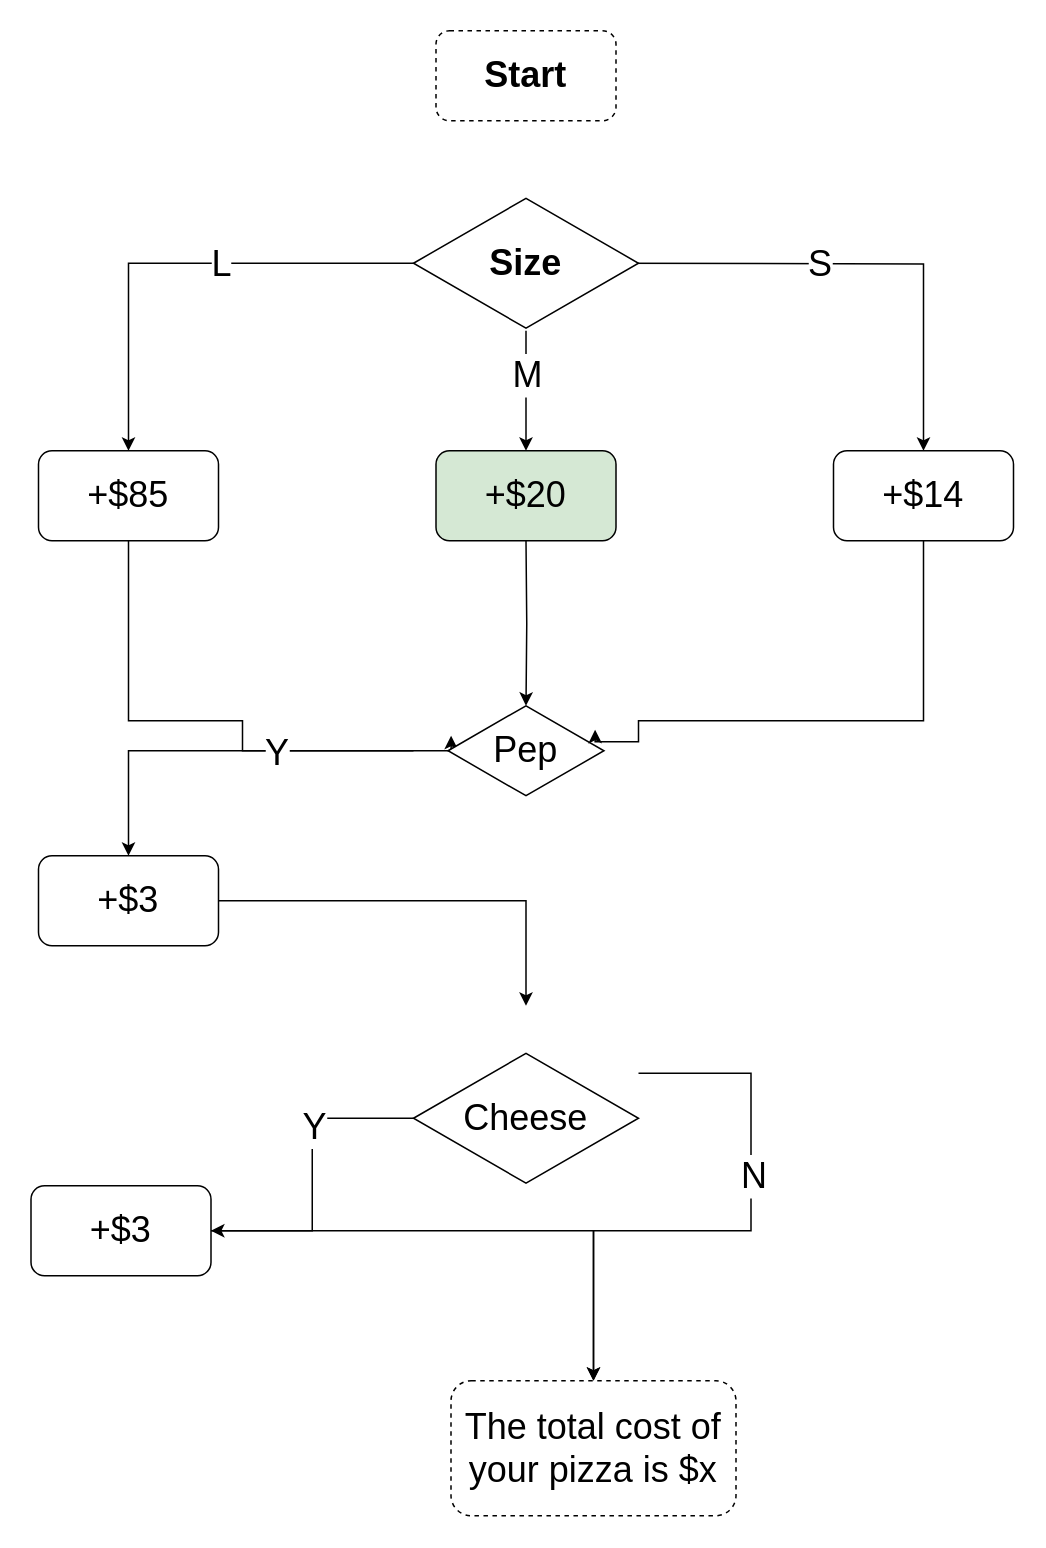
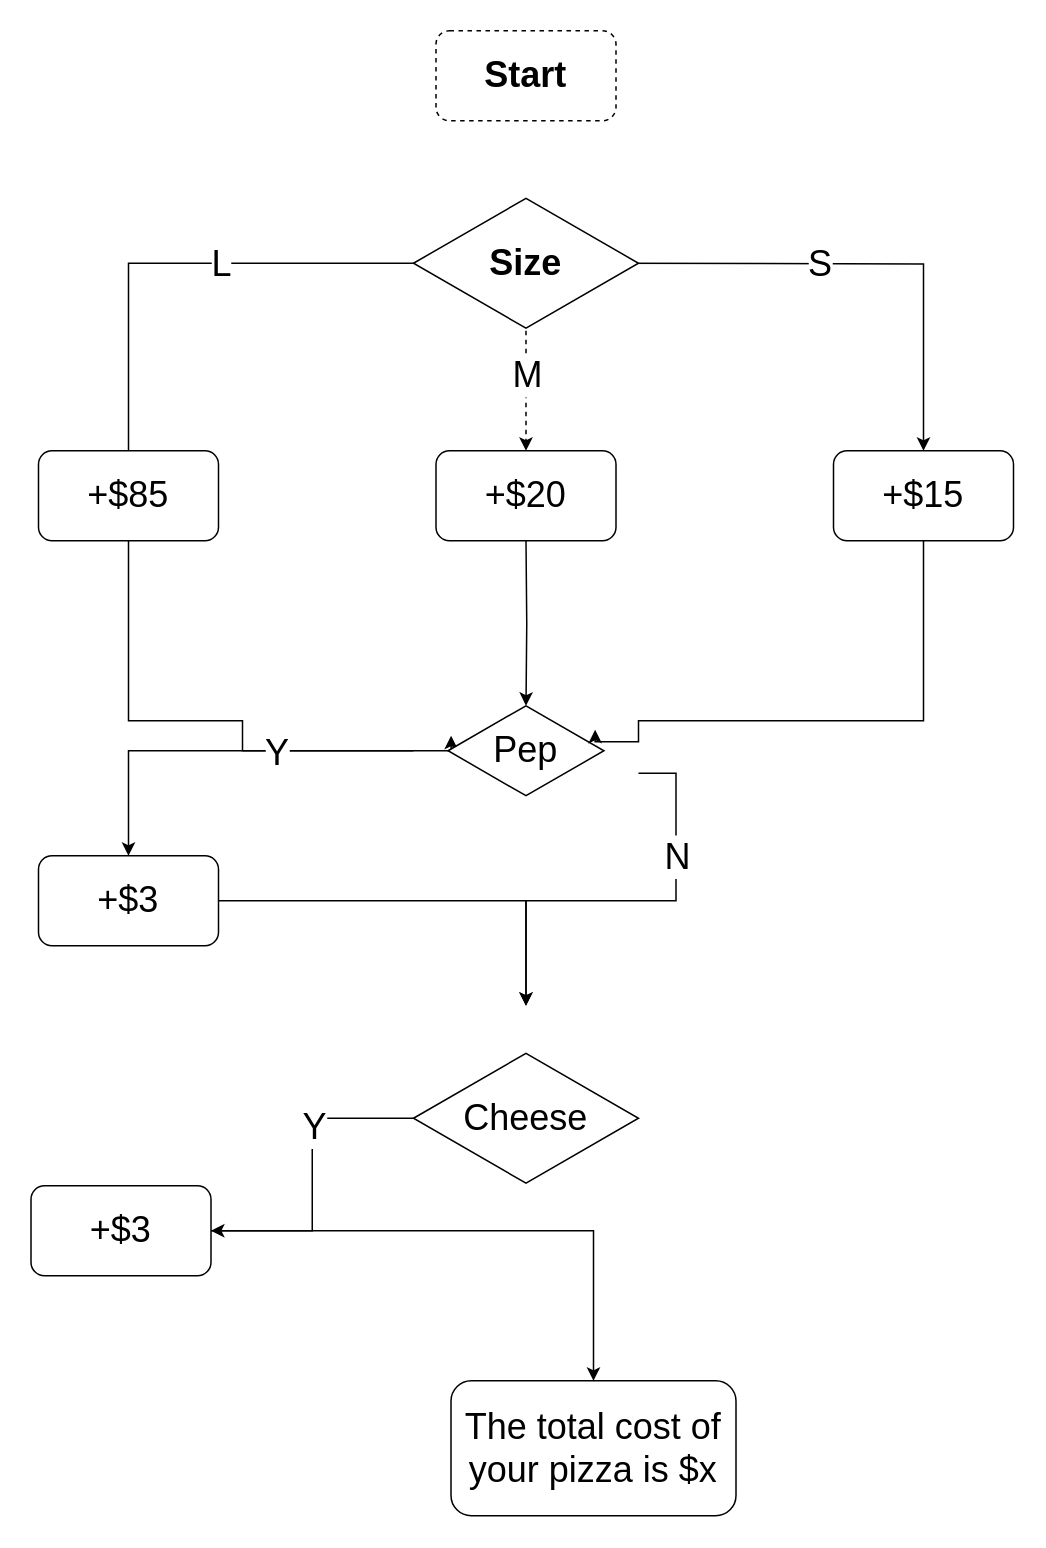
edge "Size" -> "+$20": style solid -> dashed
edge "Size" -> "+$85": arrowhead classic -> none
node "+$20": fillcolor #d5e8d4 -> #ffffff
node "+$14": label "+$14" -> "+$15"
edge "Pep" -> "Cheese": added, label "N"
edge "Cheese" -> "The total cost of your pizza is $x": removed, label "N"
node "The total cost of your pizza is $x": style dashed -> solid
